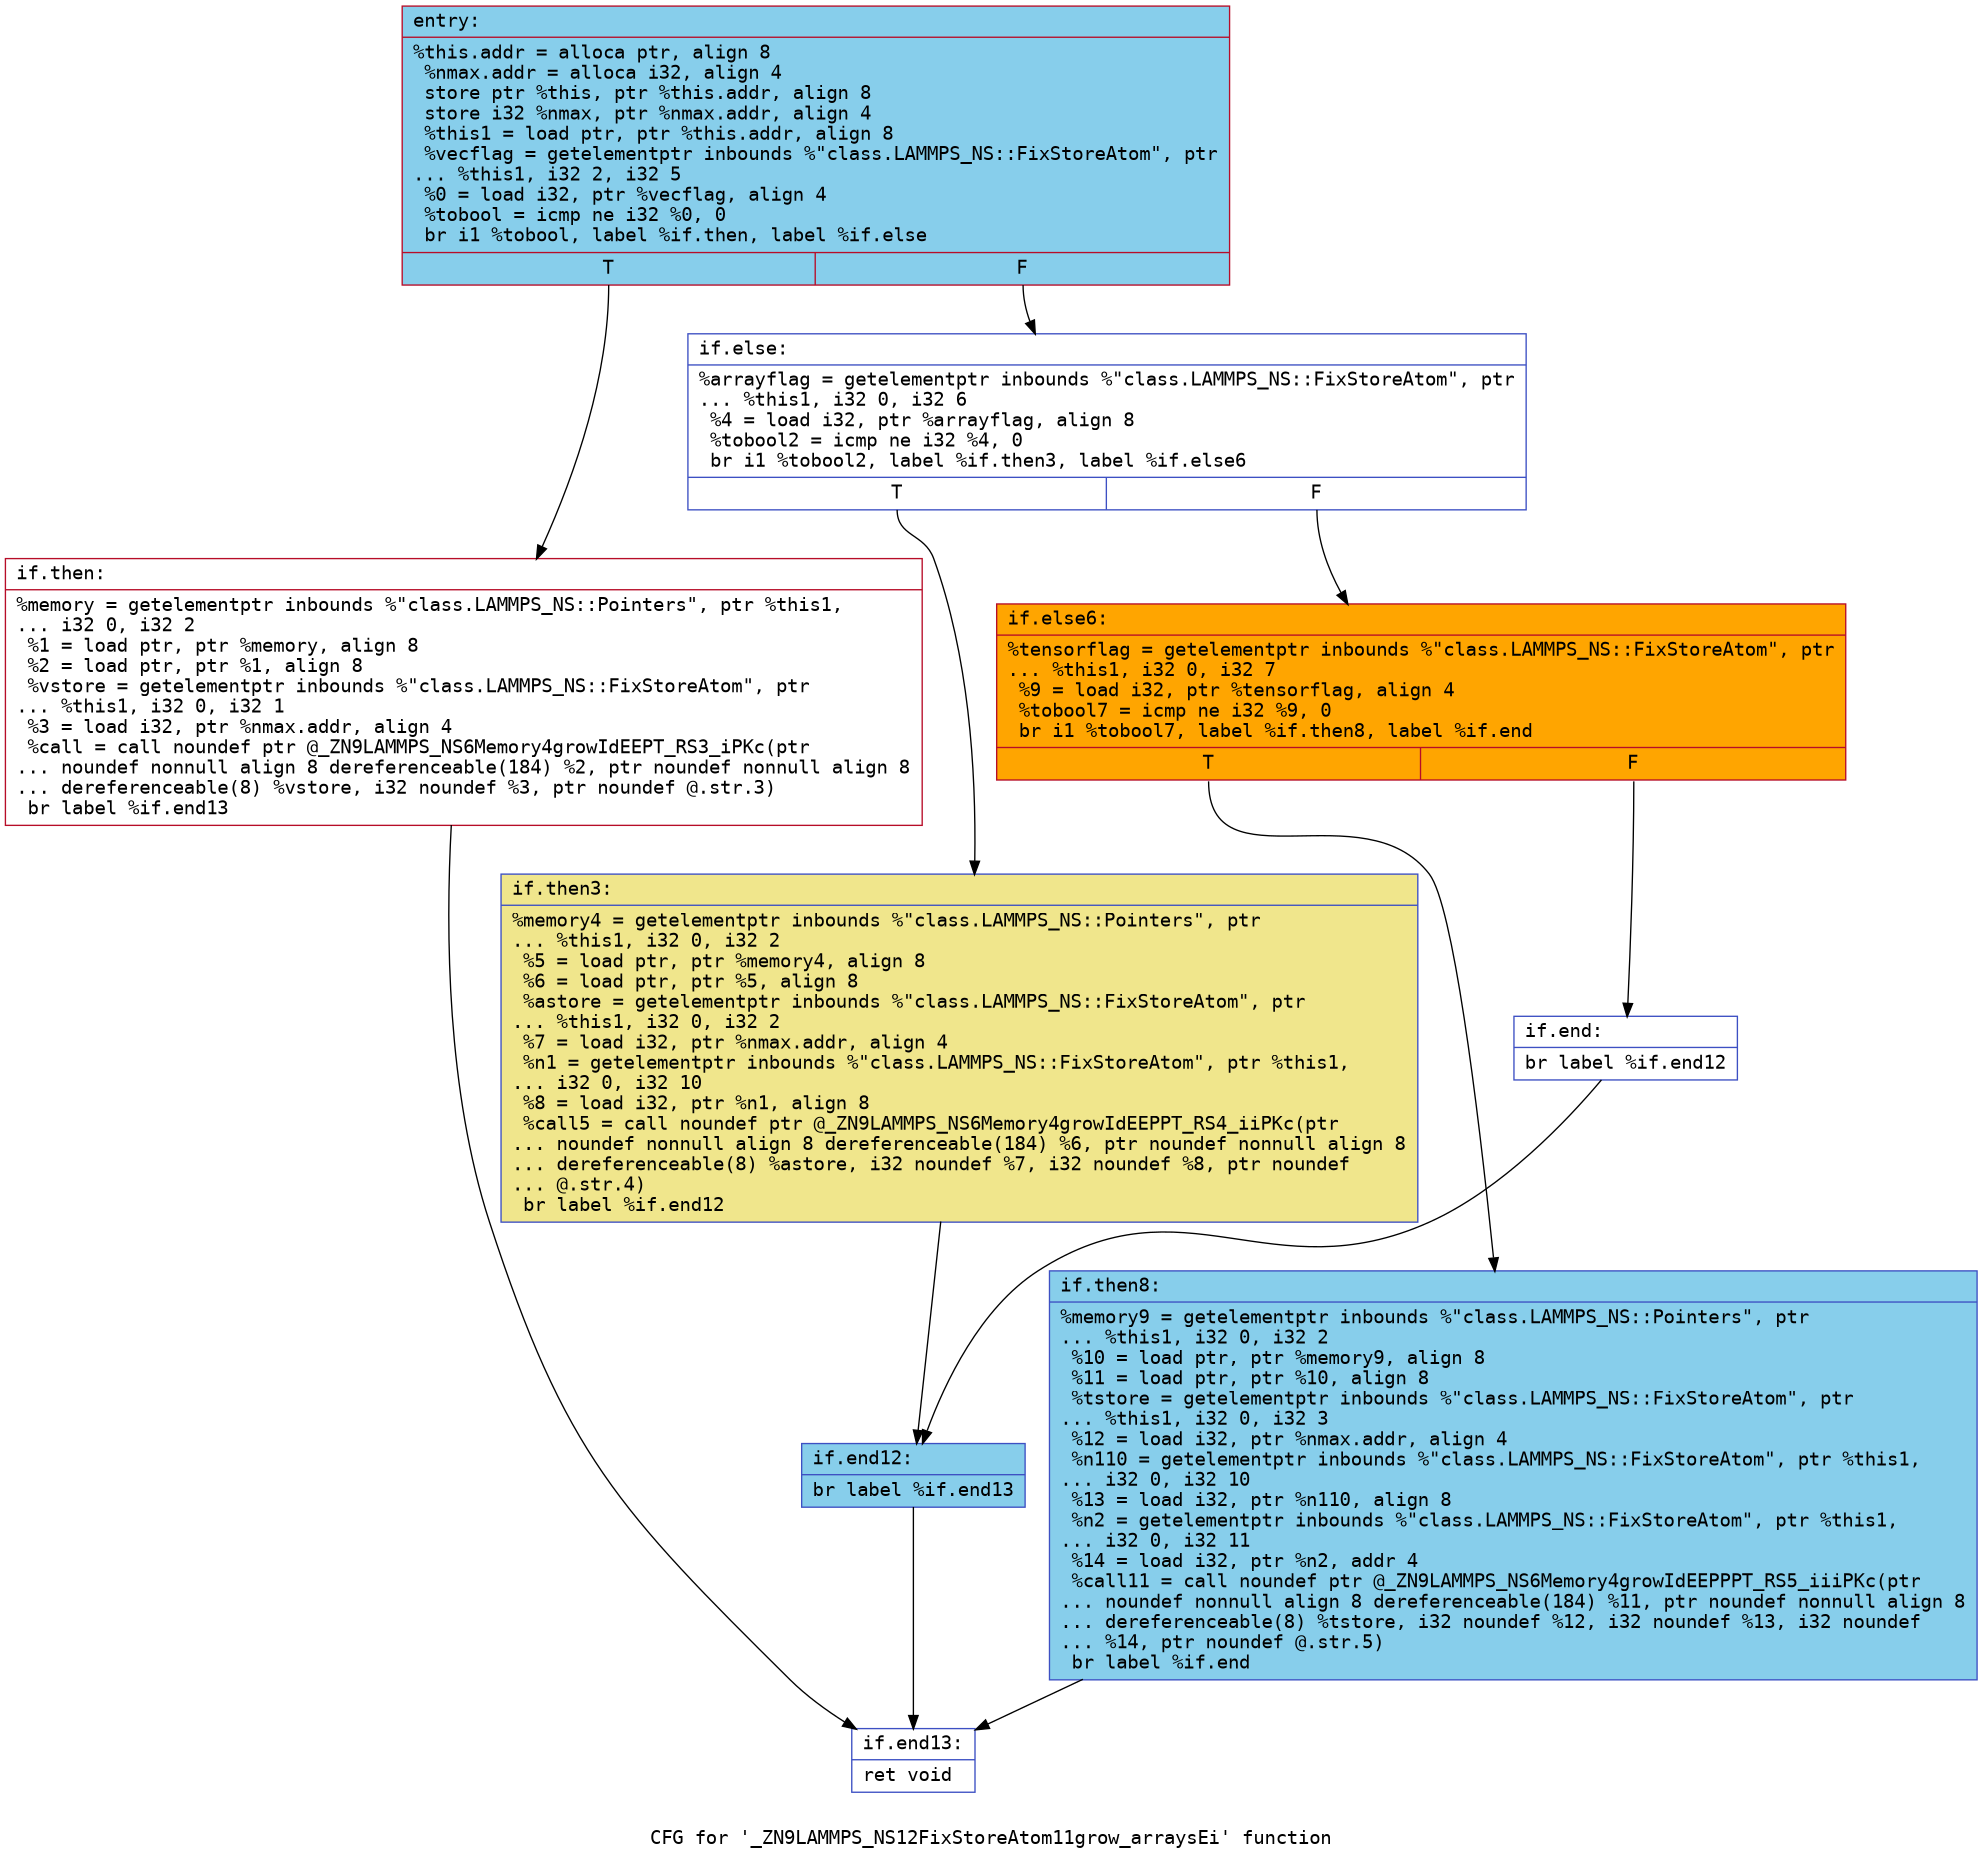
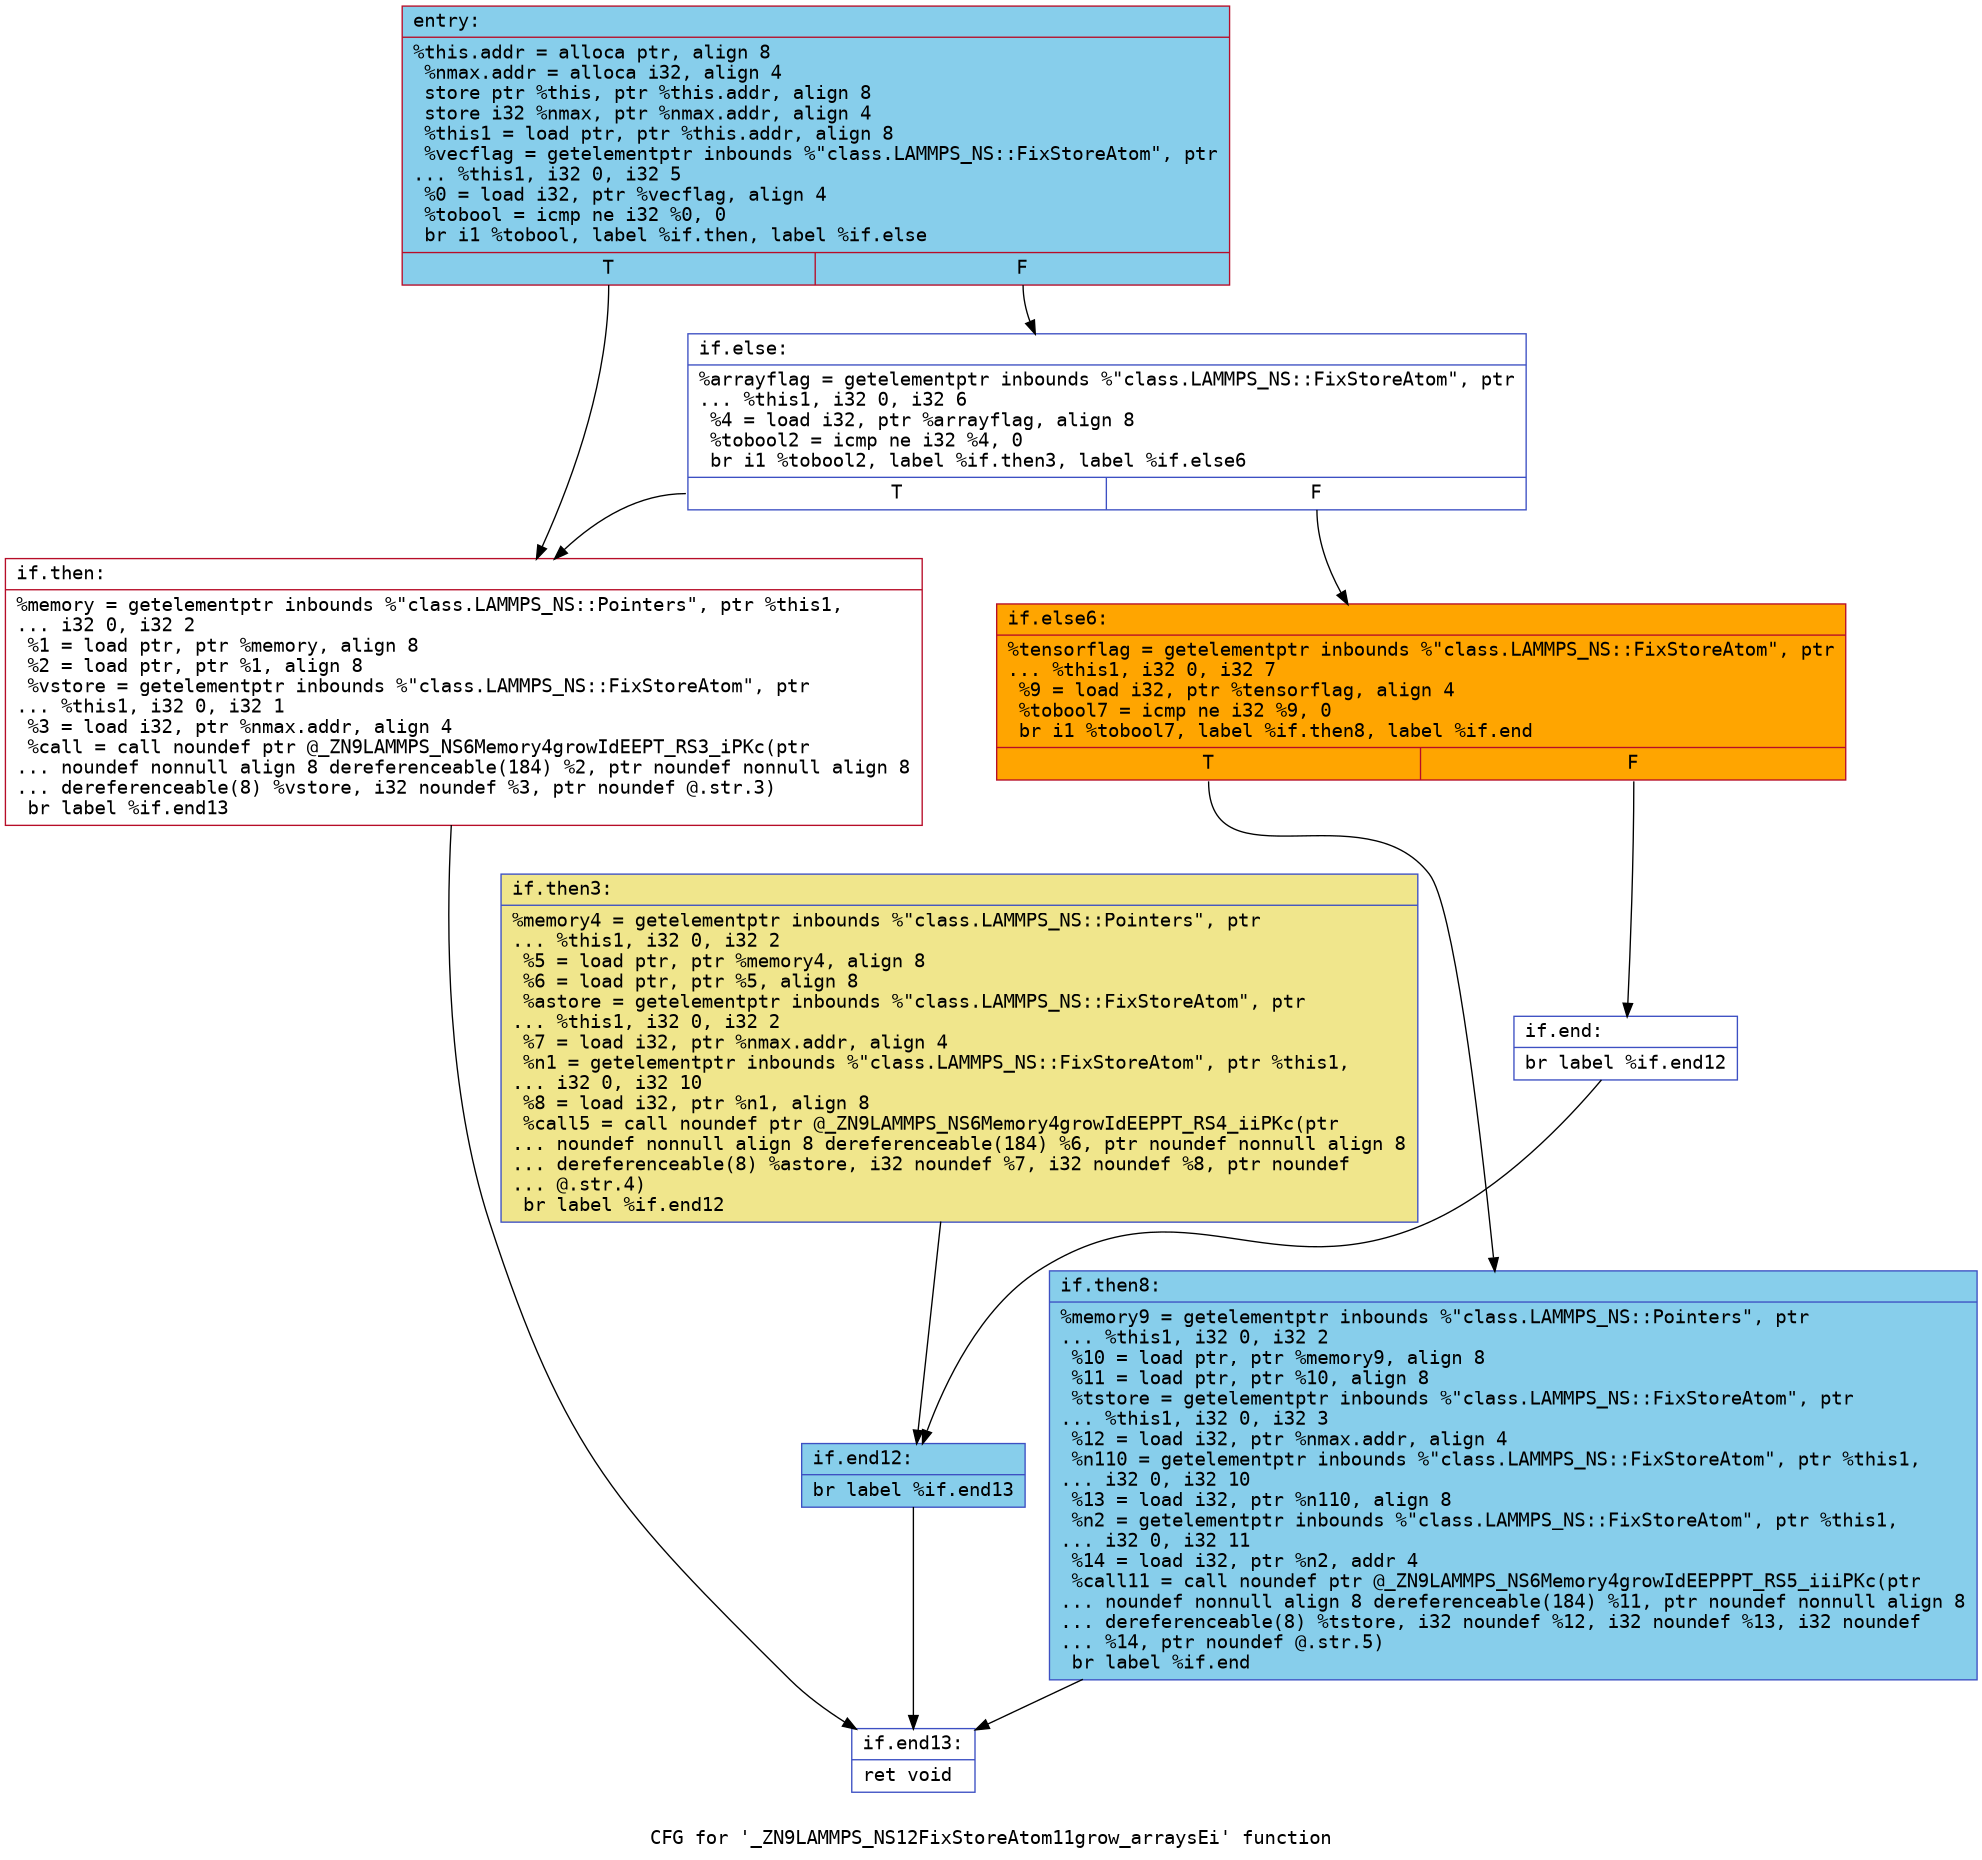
node "entry:": text "... %this1, i32 2, i32 5" -> "... %this1, i32 0, i32 5"
edge "if.else:" -> "if.then3:": now "if.else:" -> "if.then:"
